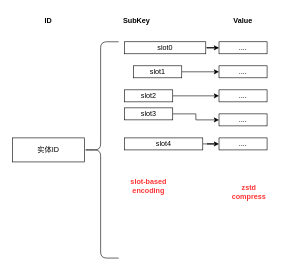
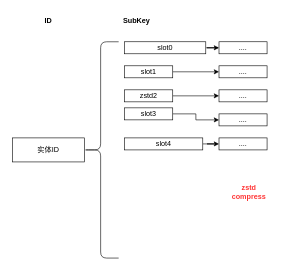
node "Value": removed
node "slot1": moved (158, 72) -> (149, 72)
node "slot2": label "slot2" -> "zstd2"
node "slot-based encoding": removed
